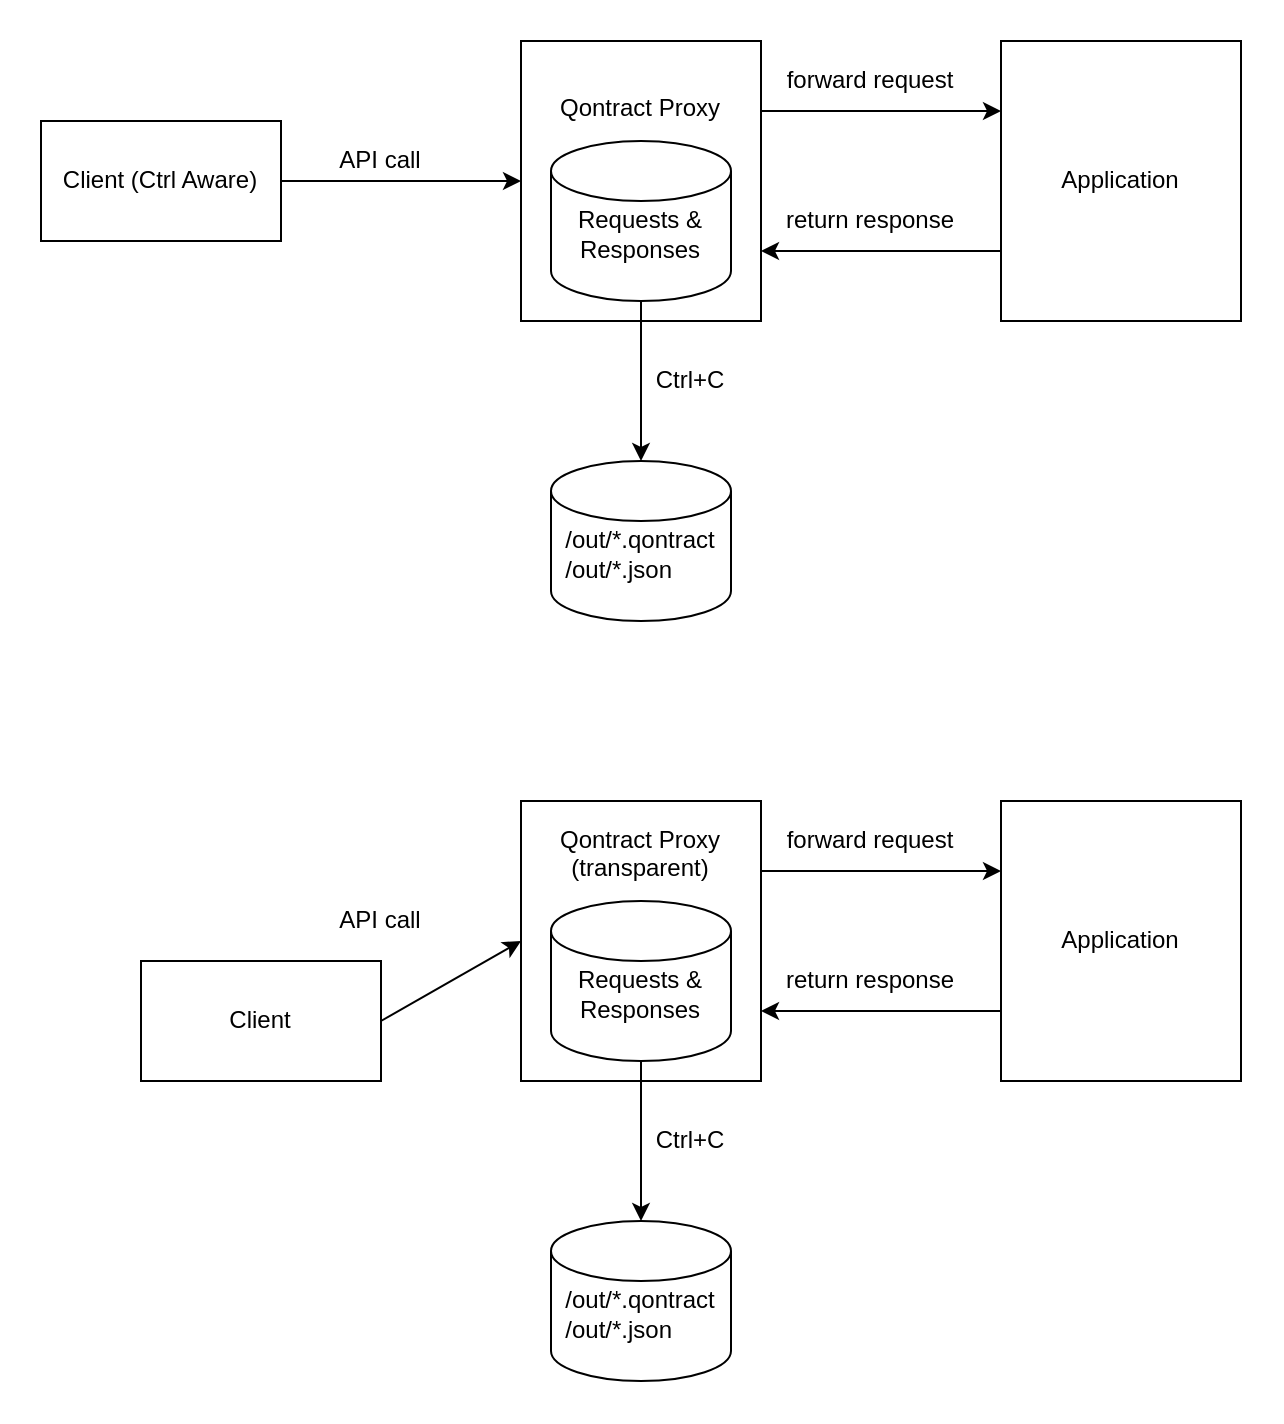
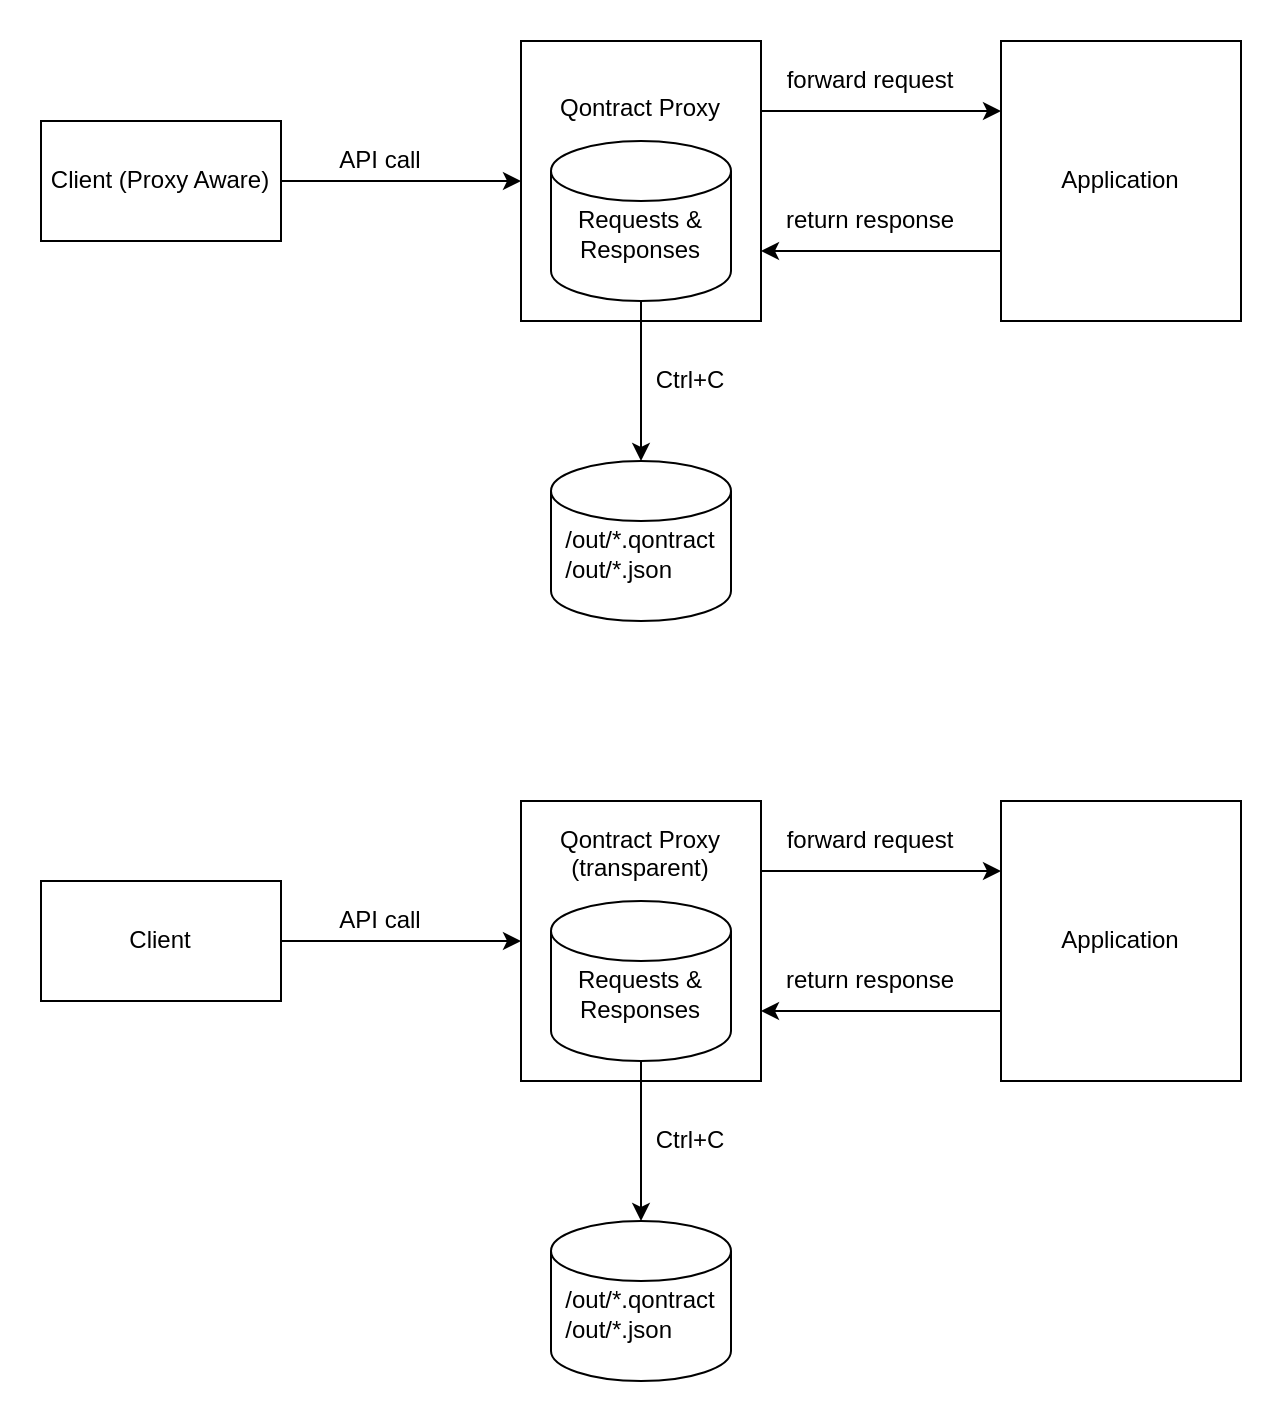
node "Client (Ctrl Aware)": label "Client (Ctrl Aware)" -> "Client (Proxy Aware)"
node "Client": moved (261, 1021) -> (161, 941)
